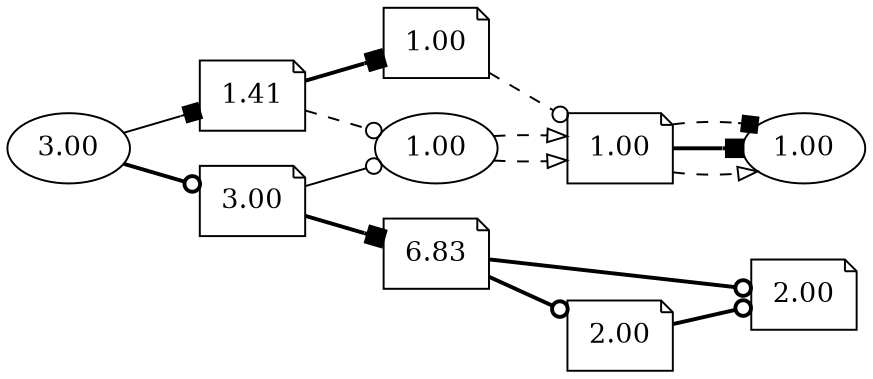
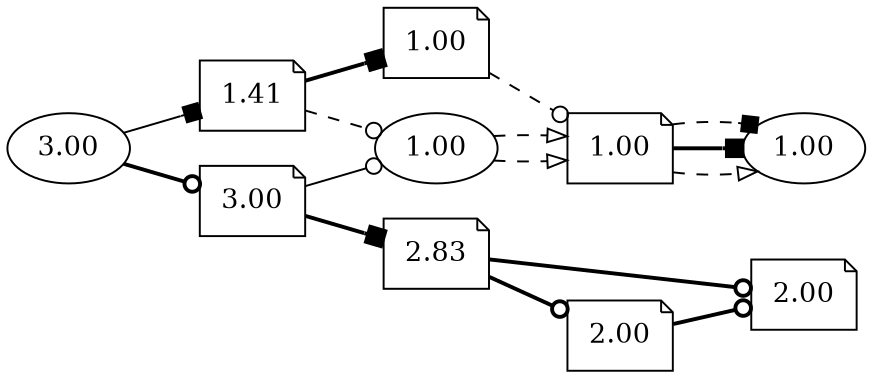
node "6.83": label "6.83" -> "2.83"
